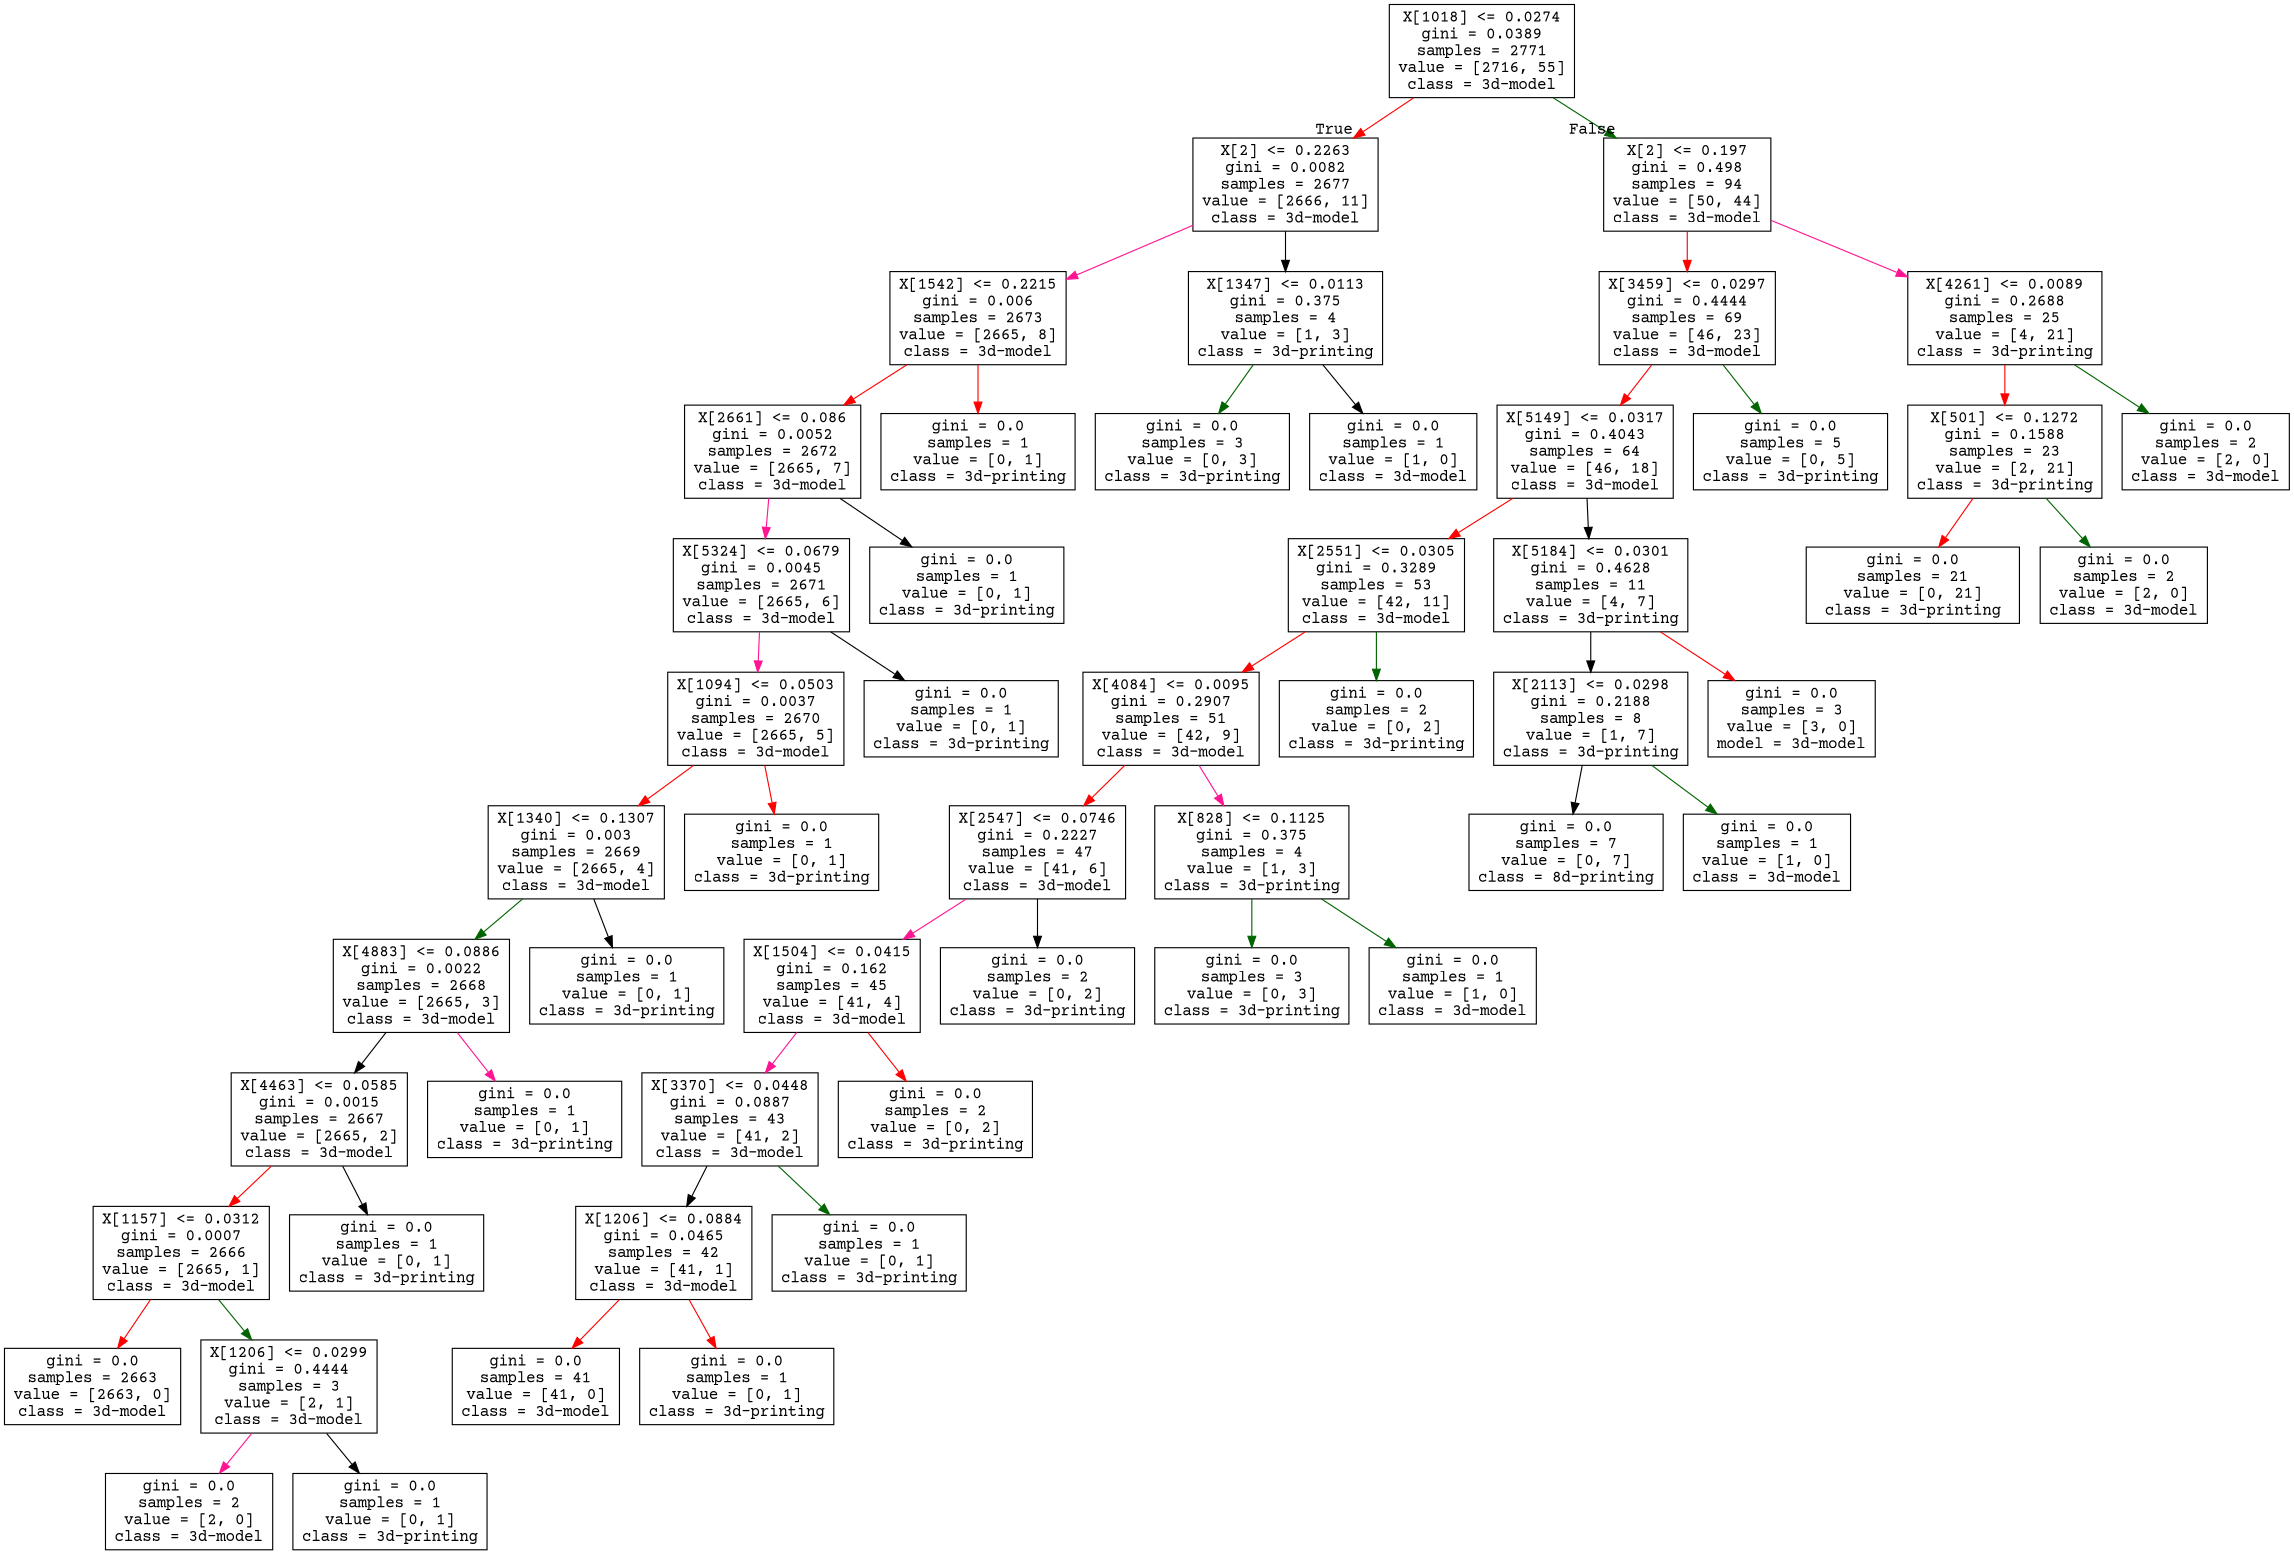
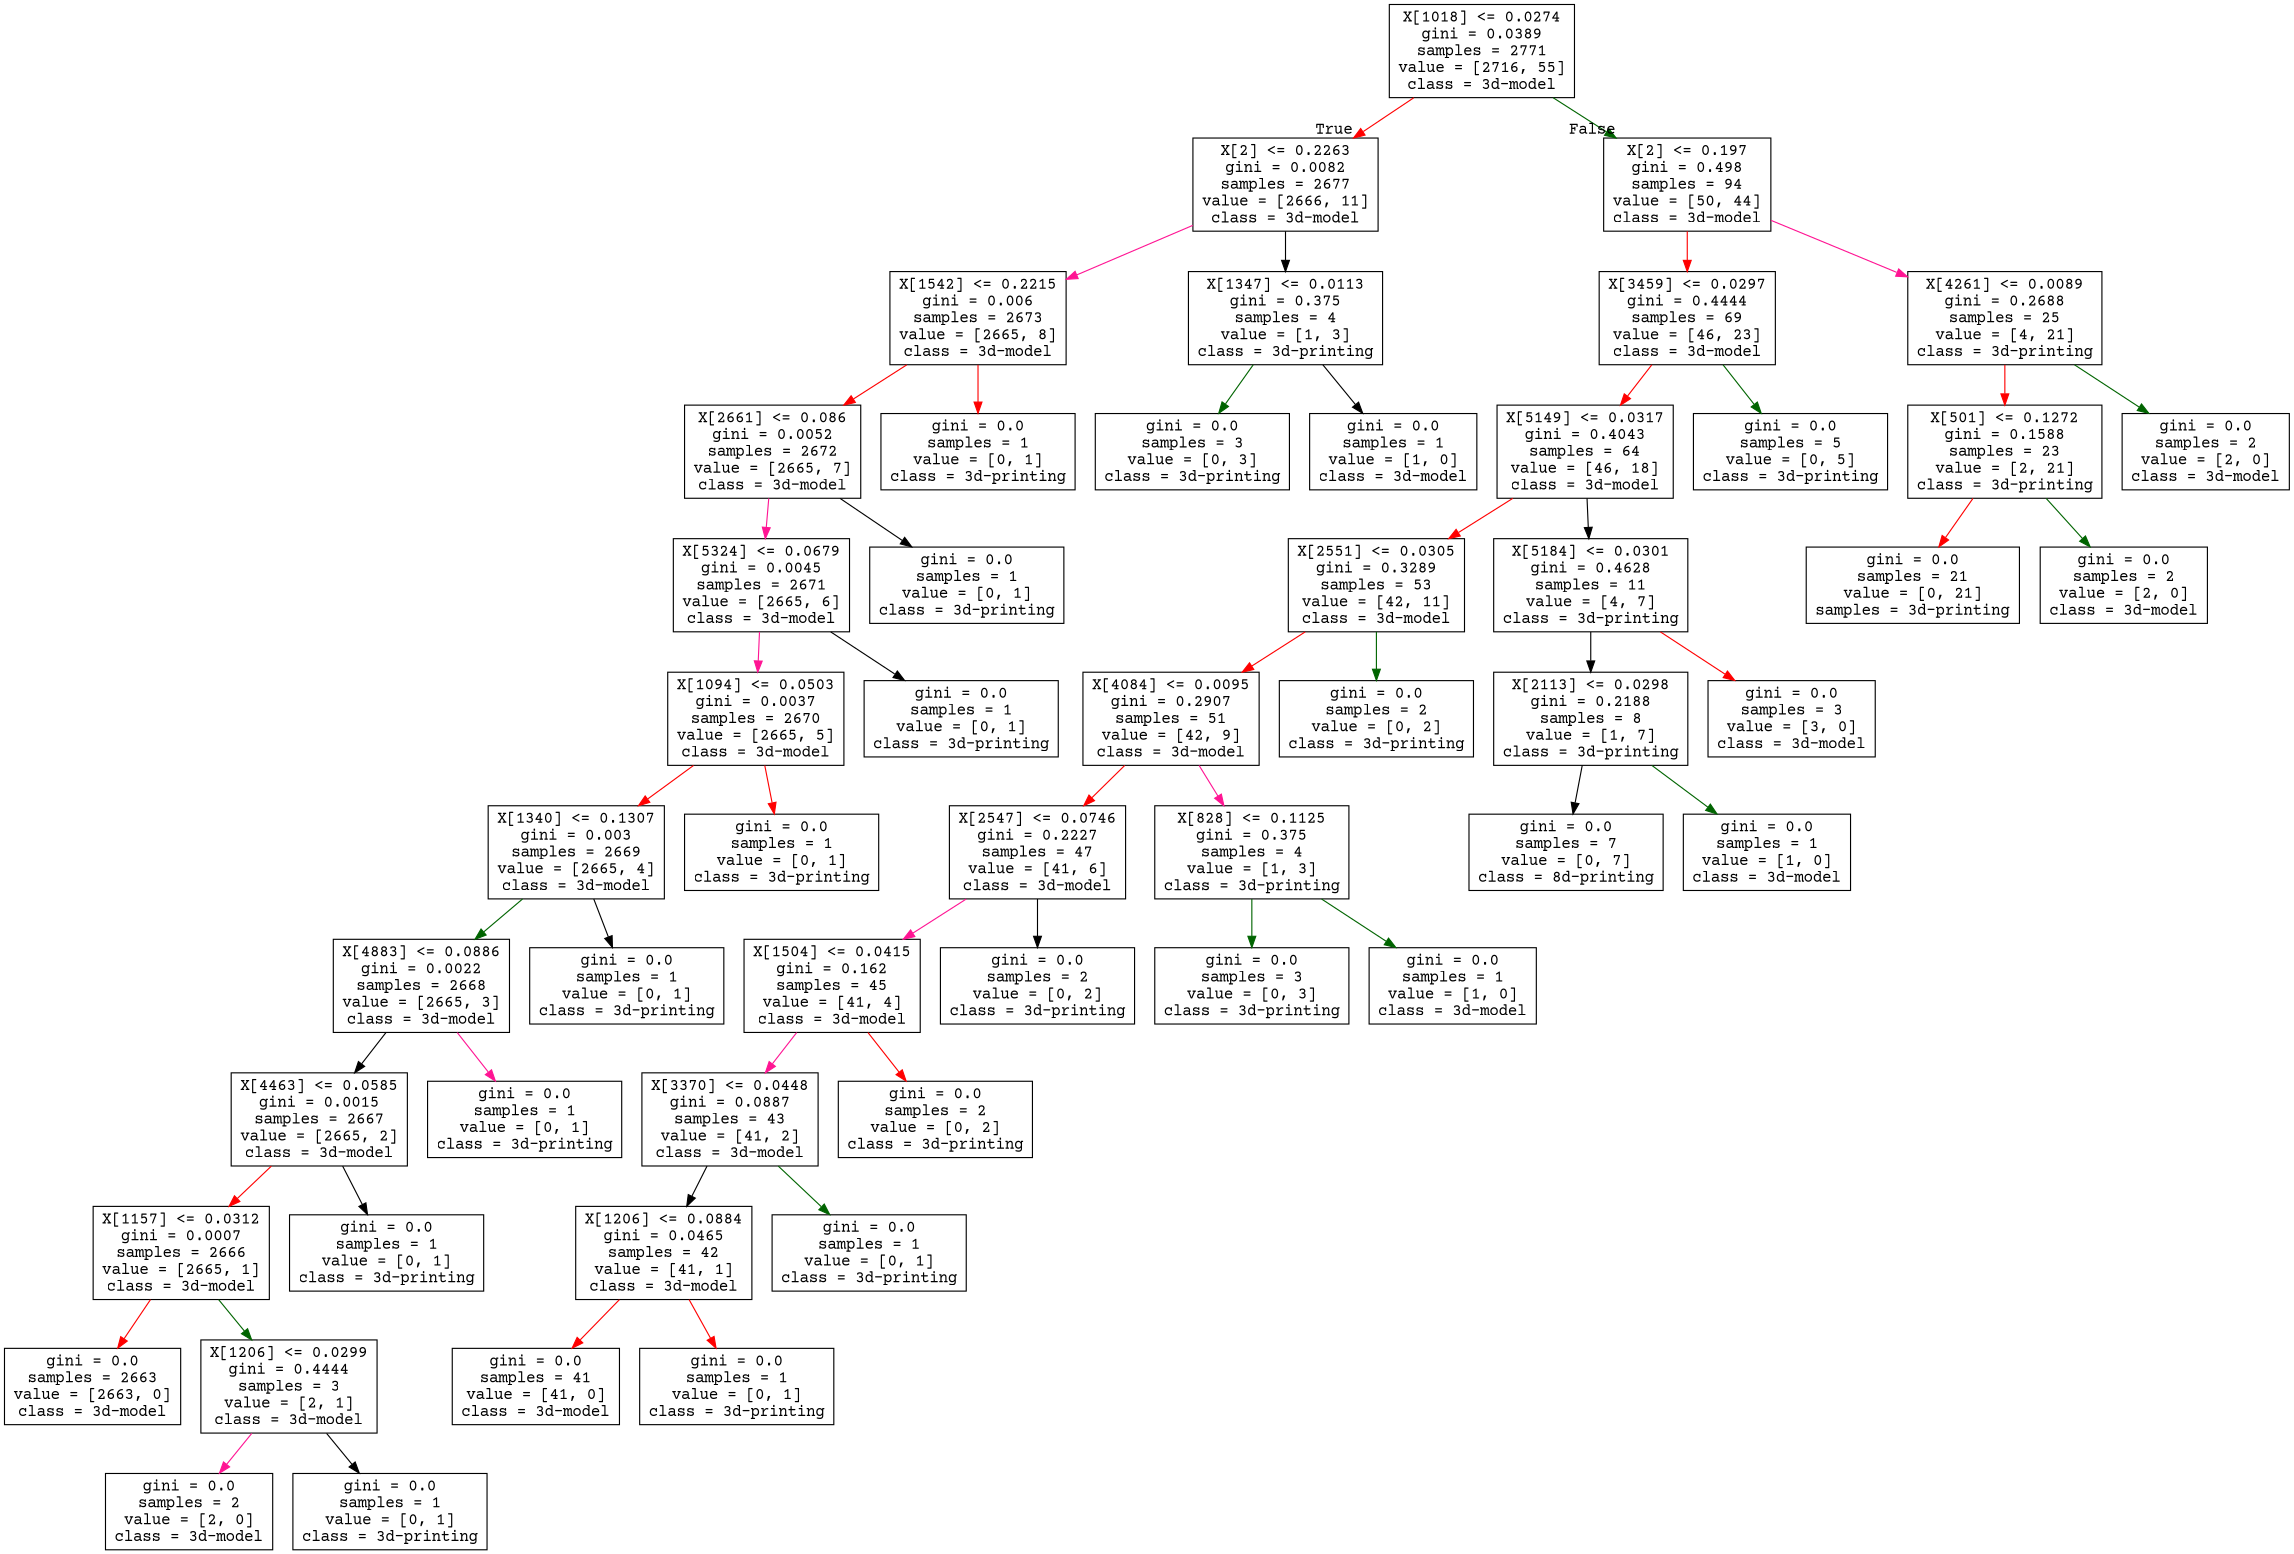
node "gini = 0.0 samples = 21 value = [0, 21] class = 3d-printing": label "gini = 0.0 samples = 21 value = [0, 21] class = 3d-printing" -> "gini = 0.0 samples = 21 value = [0, 21] samples = 3d-printing"
node "gini = 0.0 samples = 3 value = [3, 0] model = 3d-model": label "gini = 0.0 samples = 3 value = [3, 0] model = 3d-model" -> "gini = 0.0 samples = 3 value = [3, 0] class = 3d-model"
